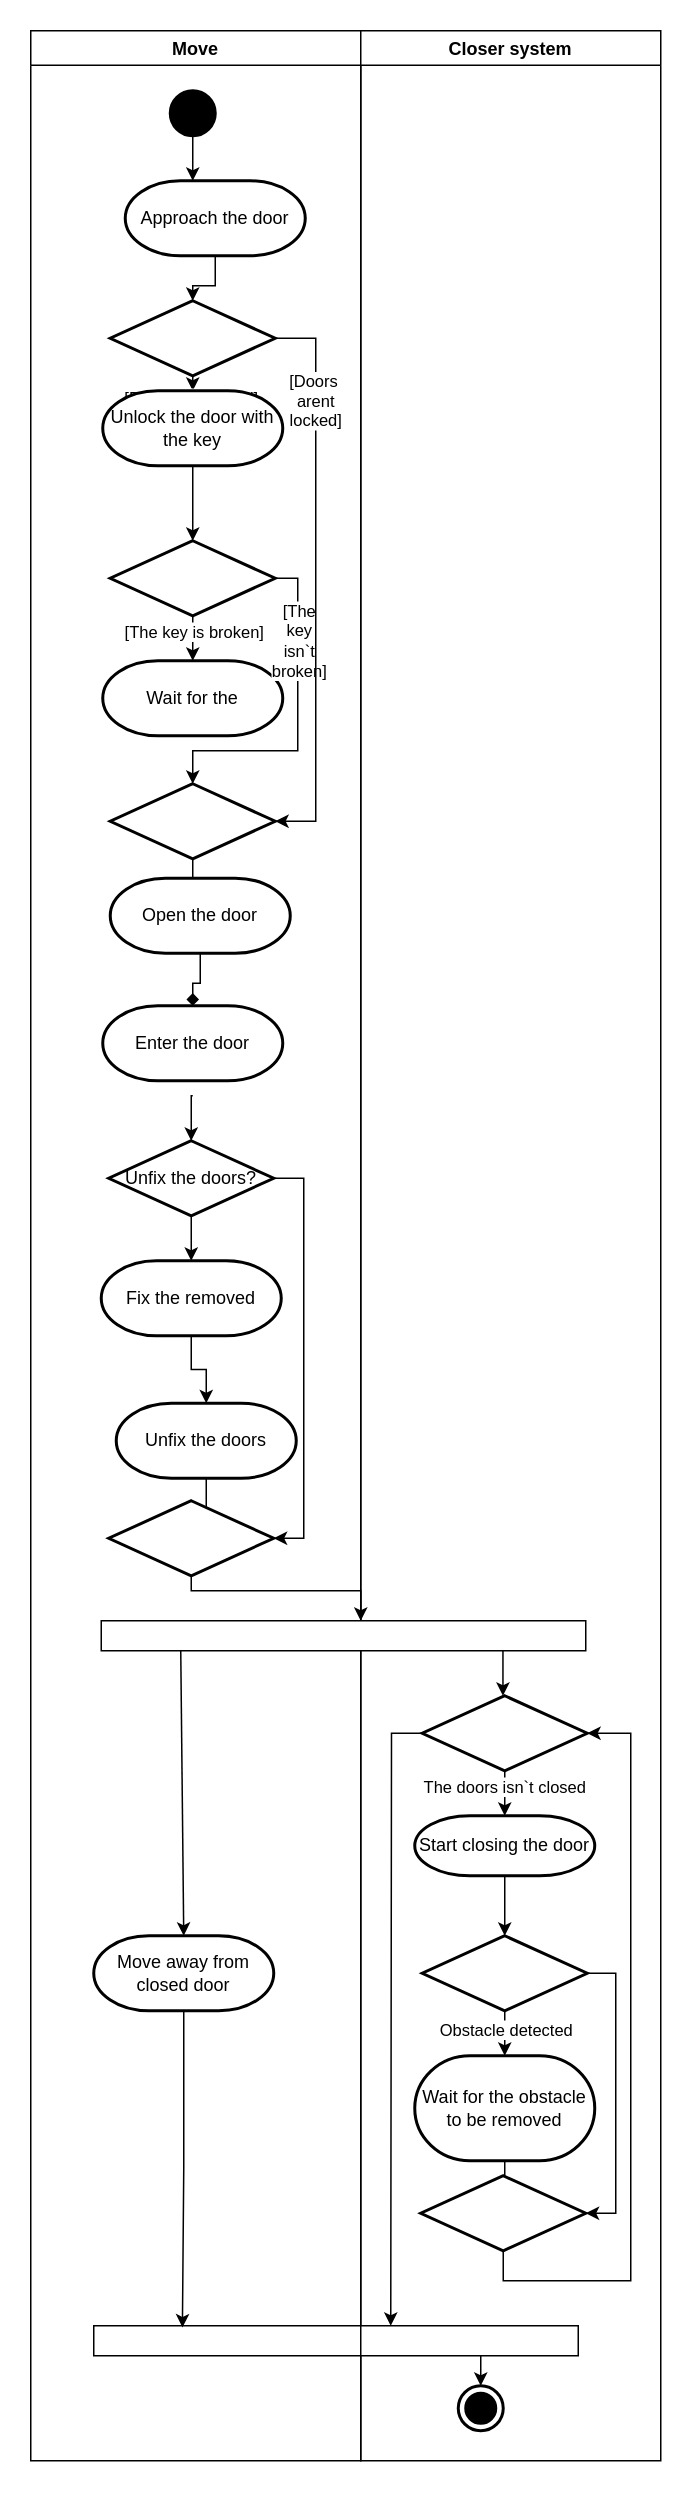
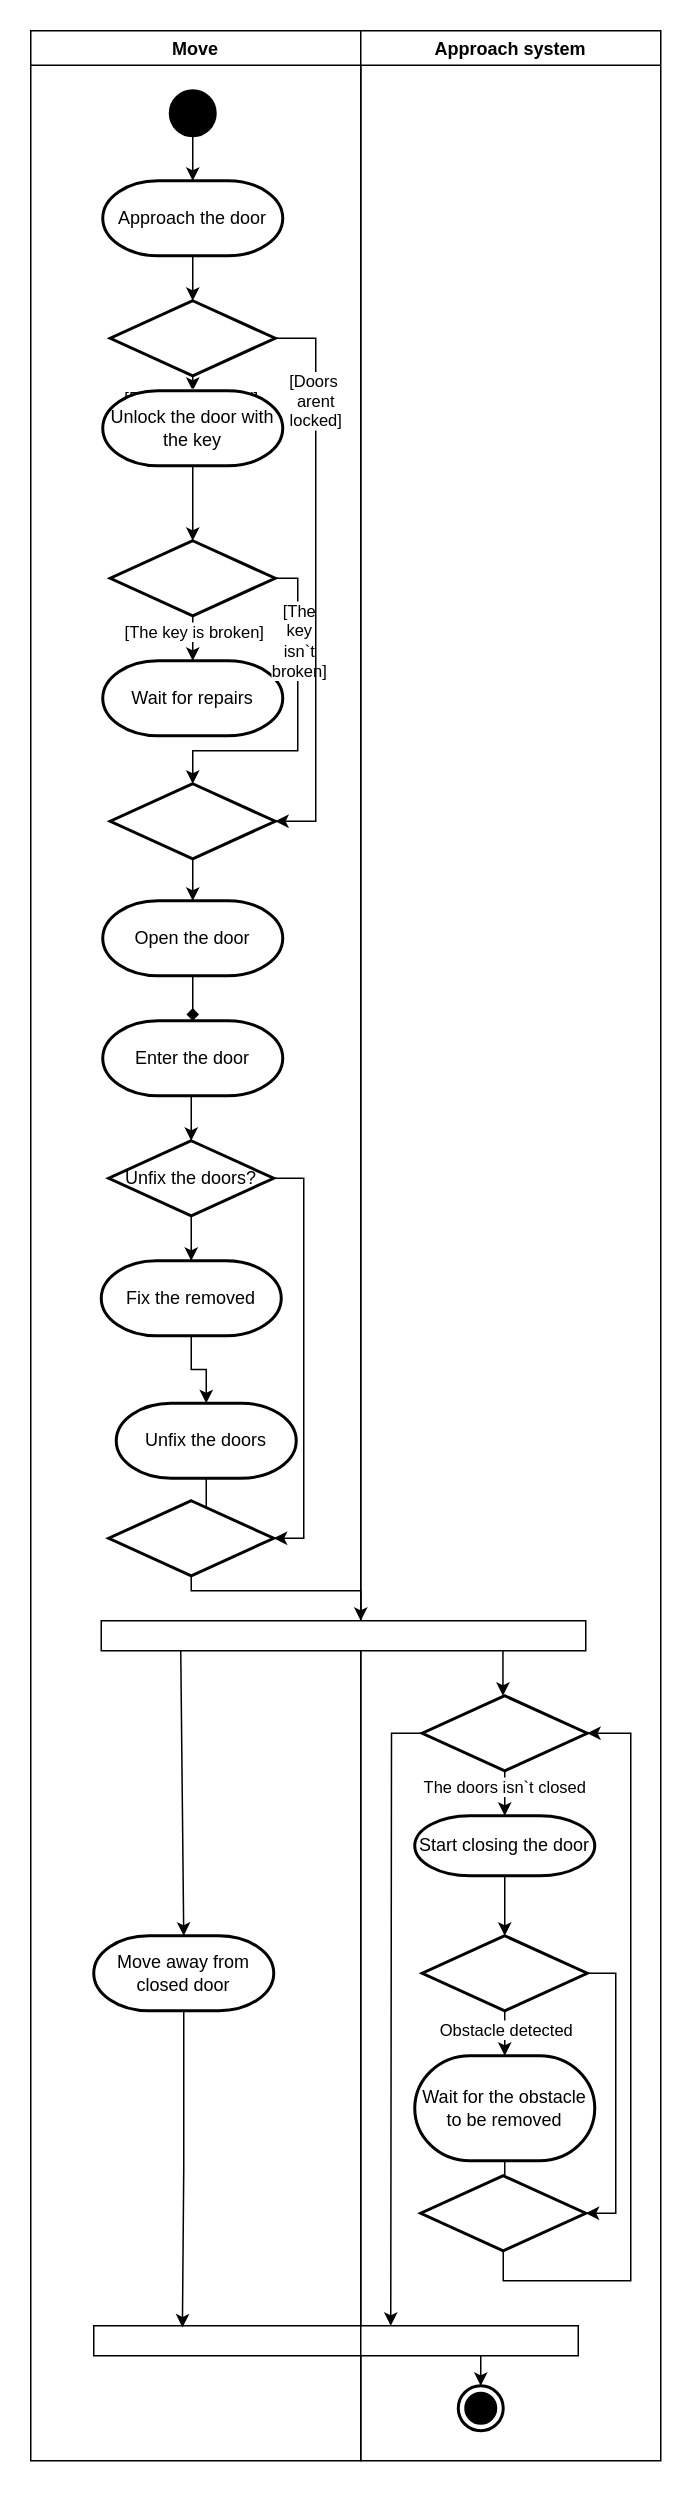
node "Closer system": label "Closer system" -> "Approach system"
node "Approach the door": moved (215, 218) -> (193, 218)
node "Wait for the": label "Wait for the" -> "Wait for repairs"
node "Open the door": moved (200, 916) -> (193, 938)
node "Enter the door": moved (193, 1043) -> (193, 1058)
